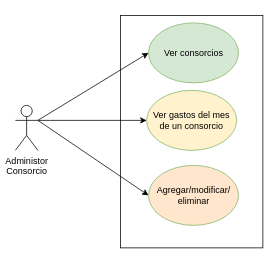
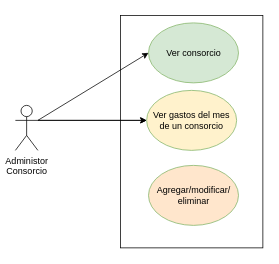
node "Ver consorcios": label "Ver consorcios" -> "Ver consorcio"
edge "Administor Consorcio" -> "Agregar/modificar/ eliminar": now "Administor Consorcio" -> "Ver gastos del mes de un consorcio"
